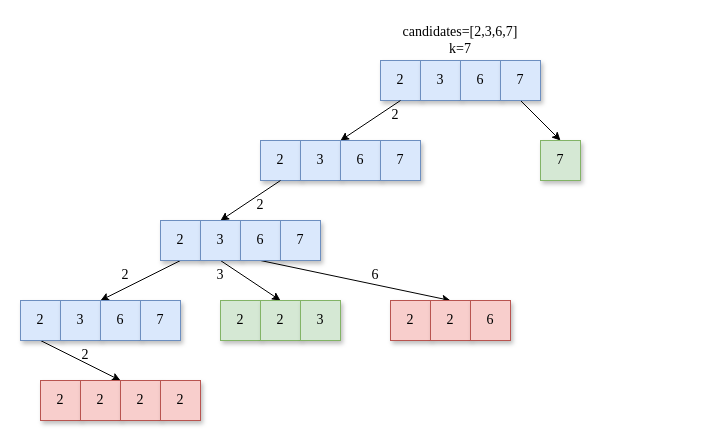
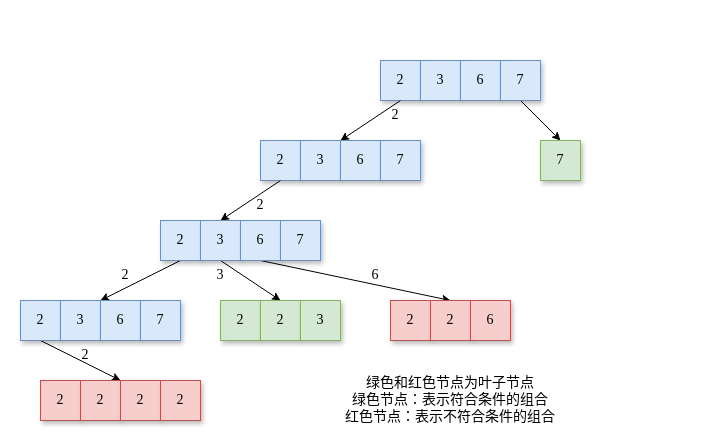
node "candidates=[2,3,6,7] k=7": removed
node "绿色和红色节点为叶子节点 绿色节点：表示符合条件的组合 红色节点：表示不符合条件的组合": added
